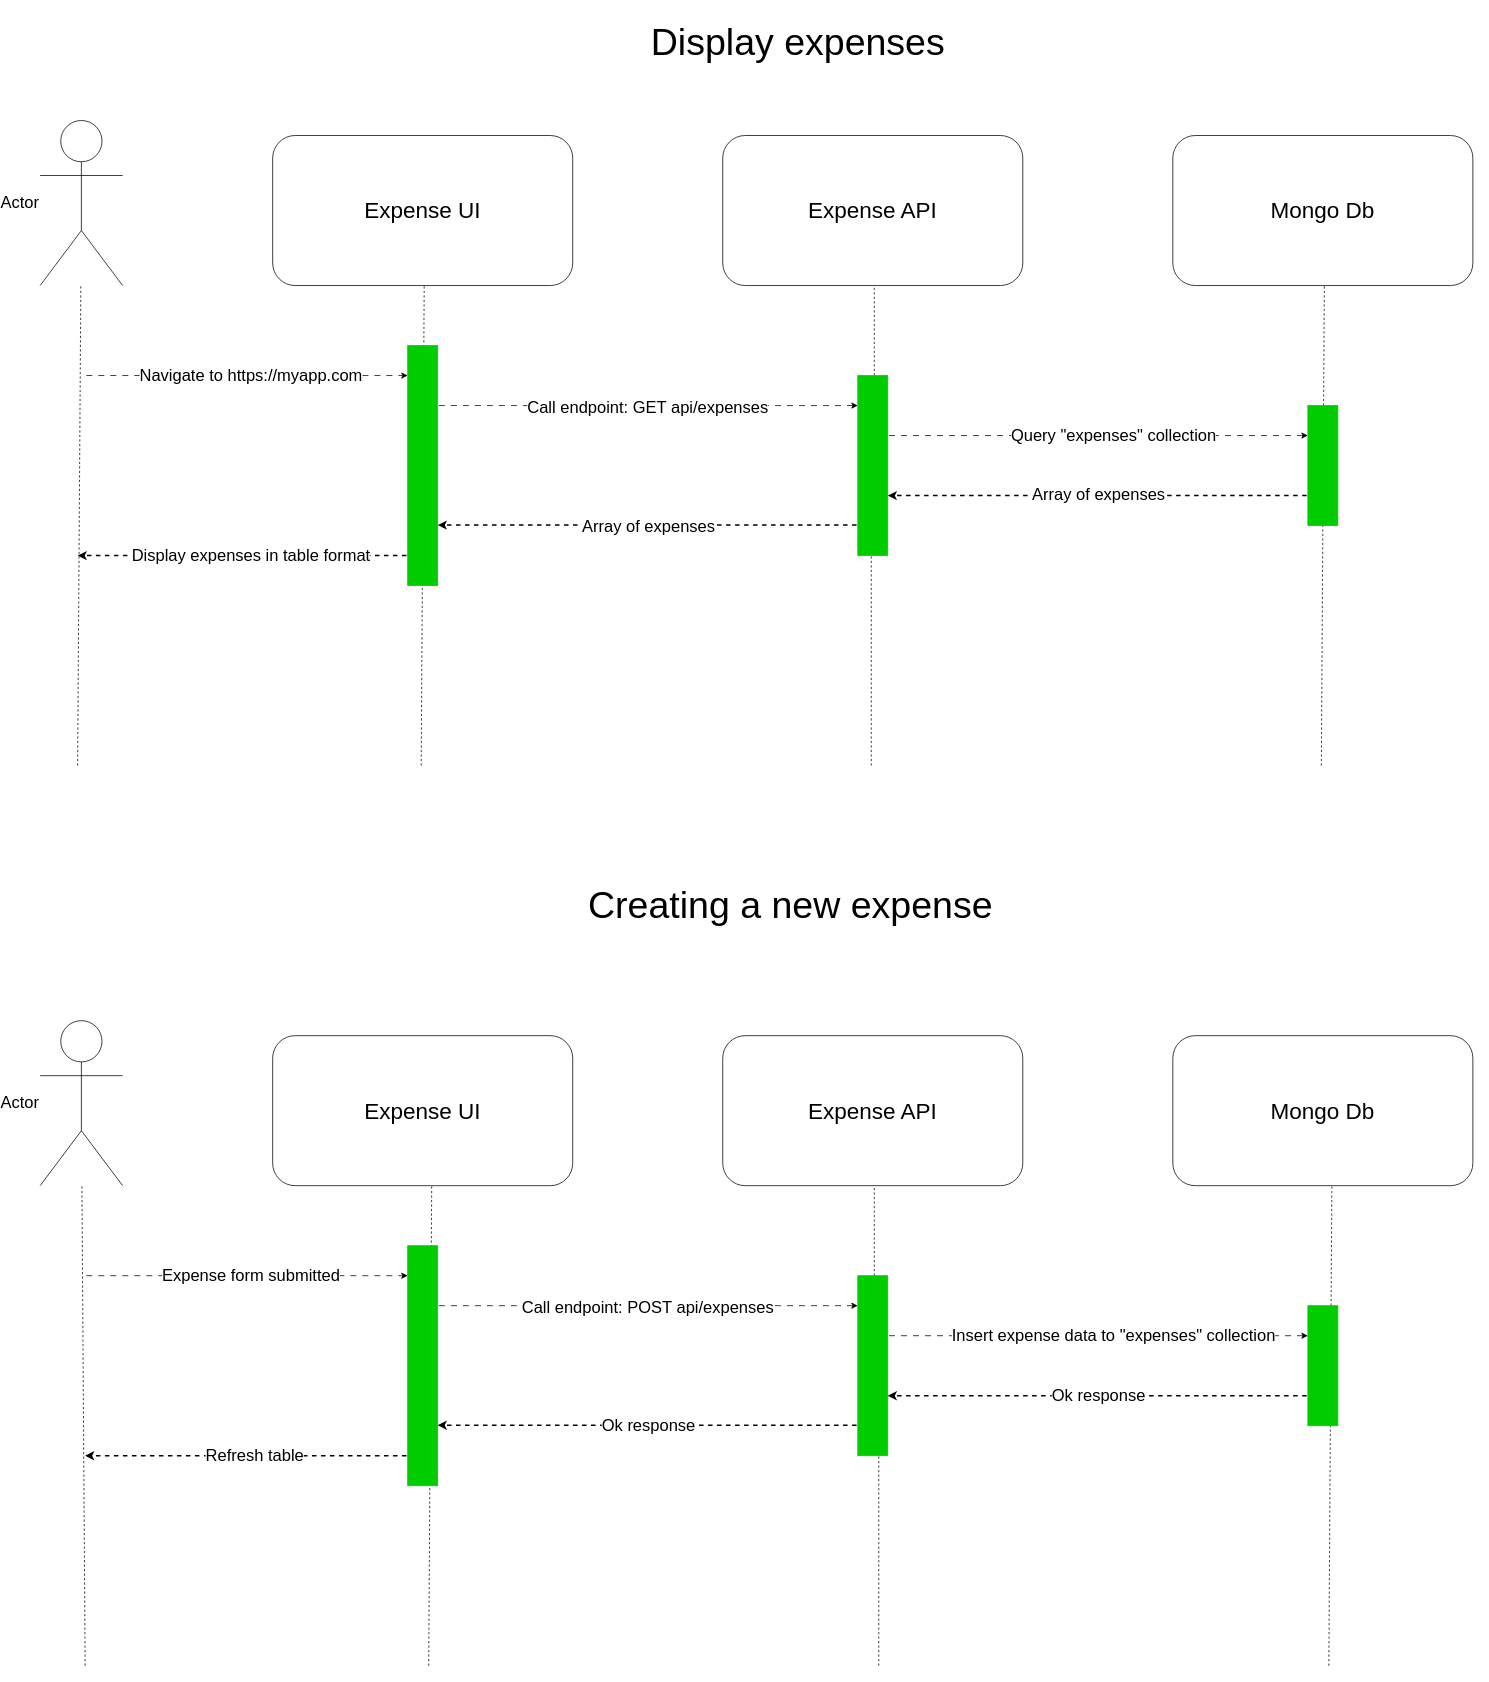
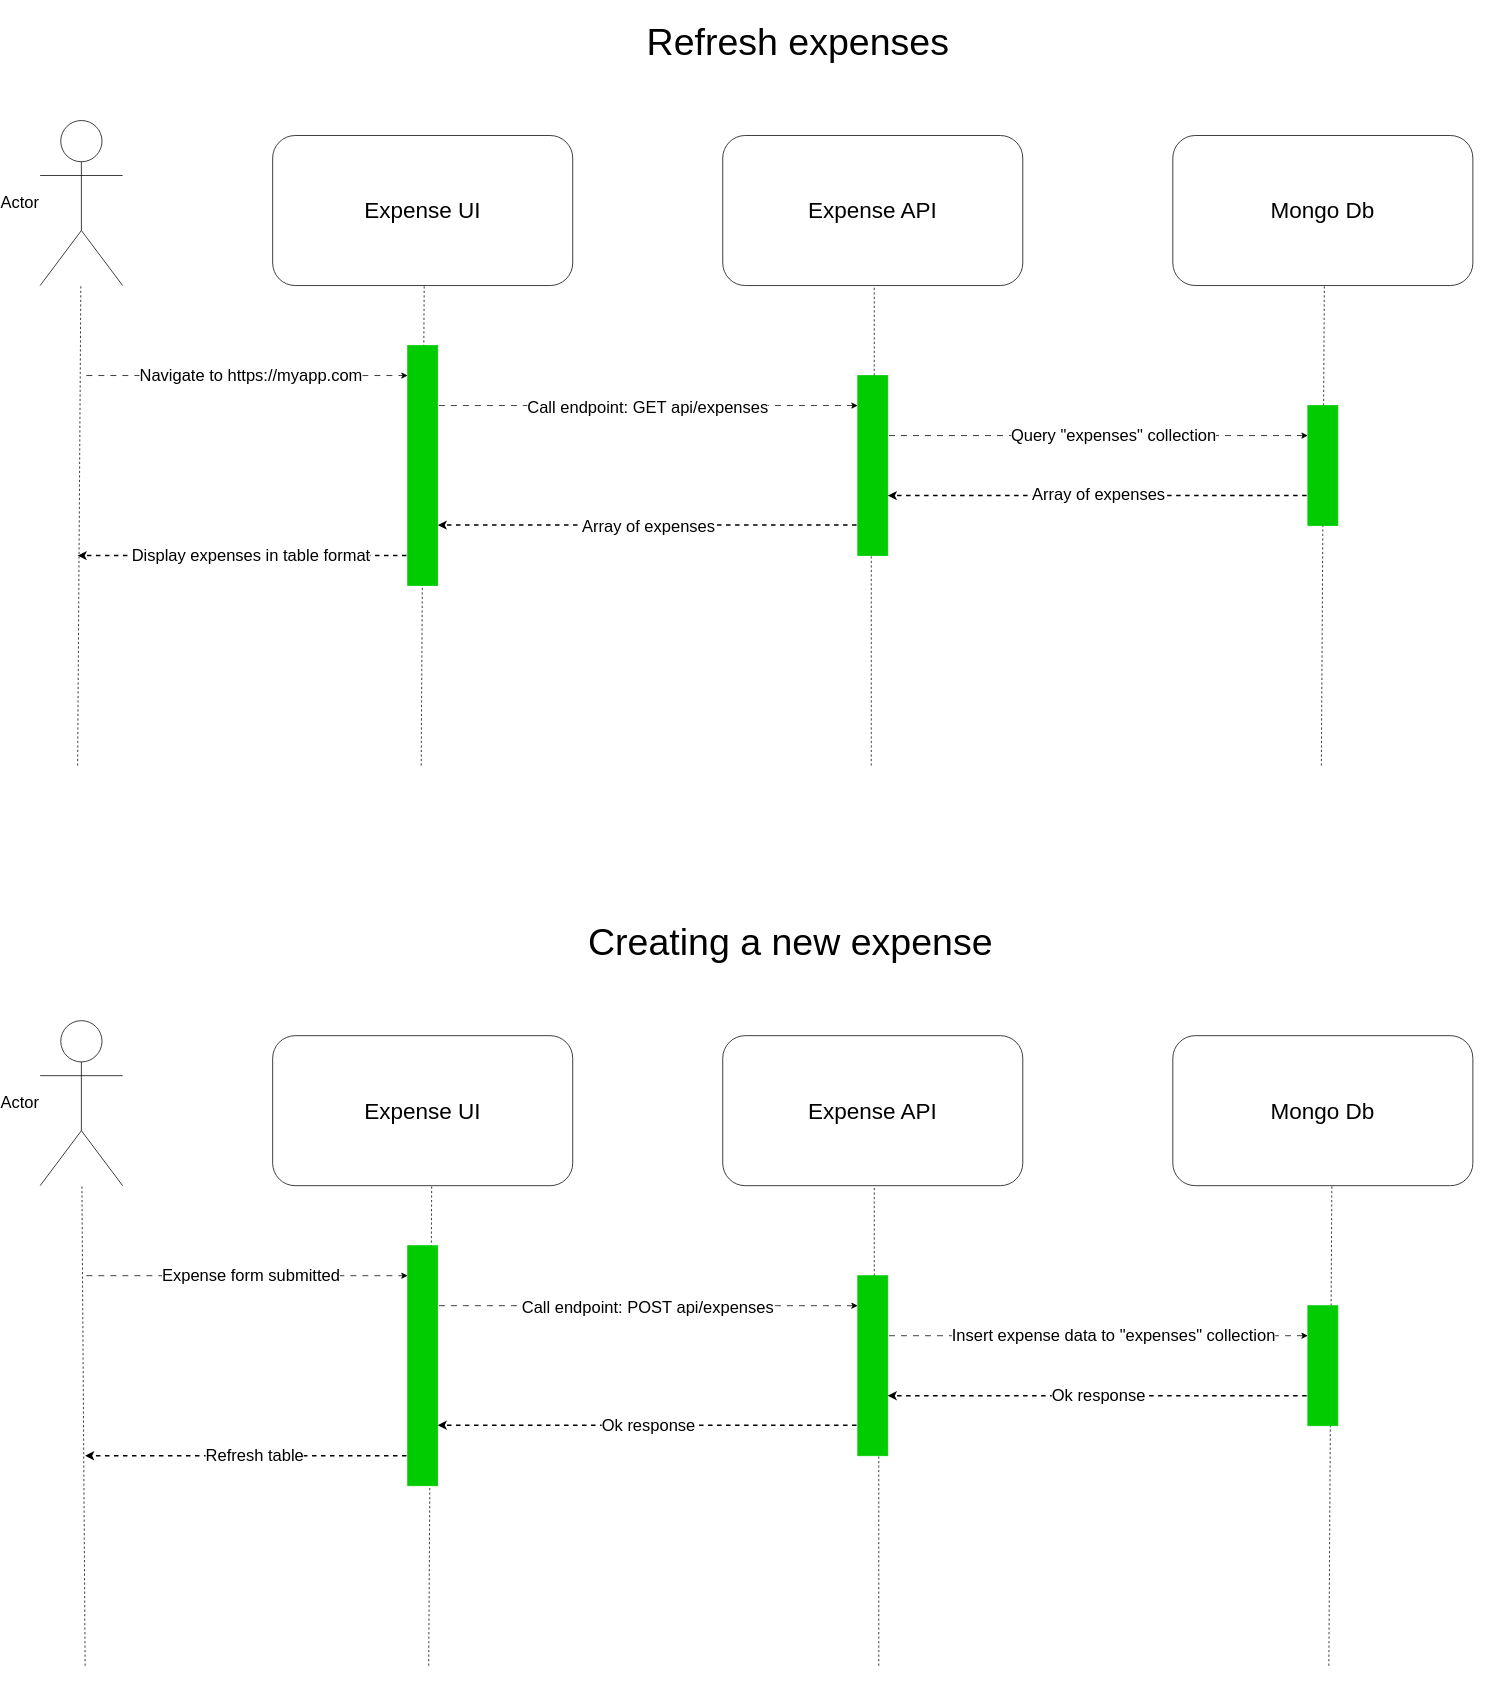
node "Display expenses": label "Display expenses" -> "Refresh expenses"
node "Creating a new expense": moved (790, 904) -> (790, 942)
